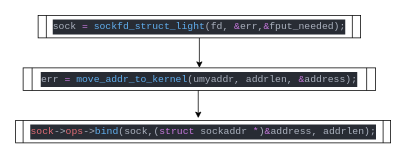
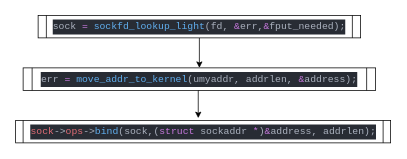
node "sock = sockfd_struct_light(fd, &err,&fput_needed);": label "sock = sockfd_struct_light(fd, &err,&fput_needed);" -> "sock = sockfd_lookup_light(fd, &err,&fput_needed);"
